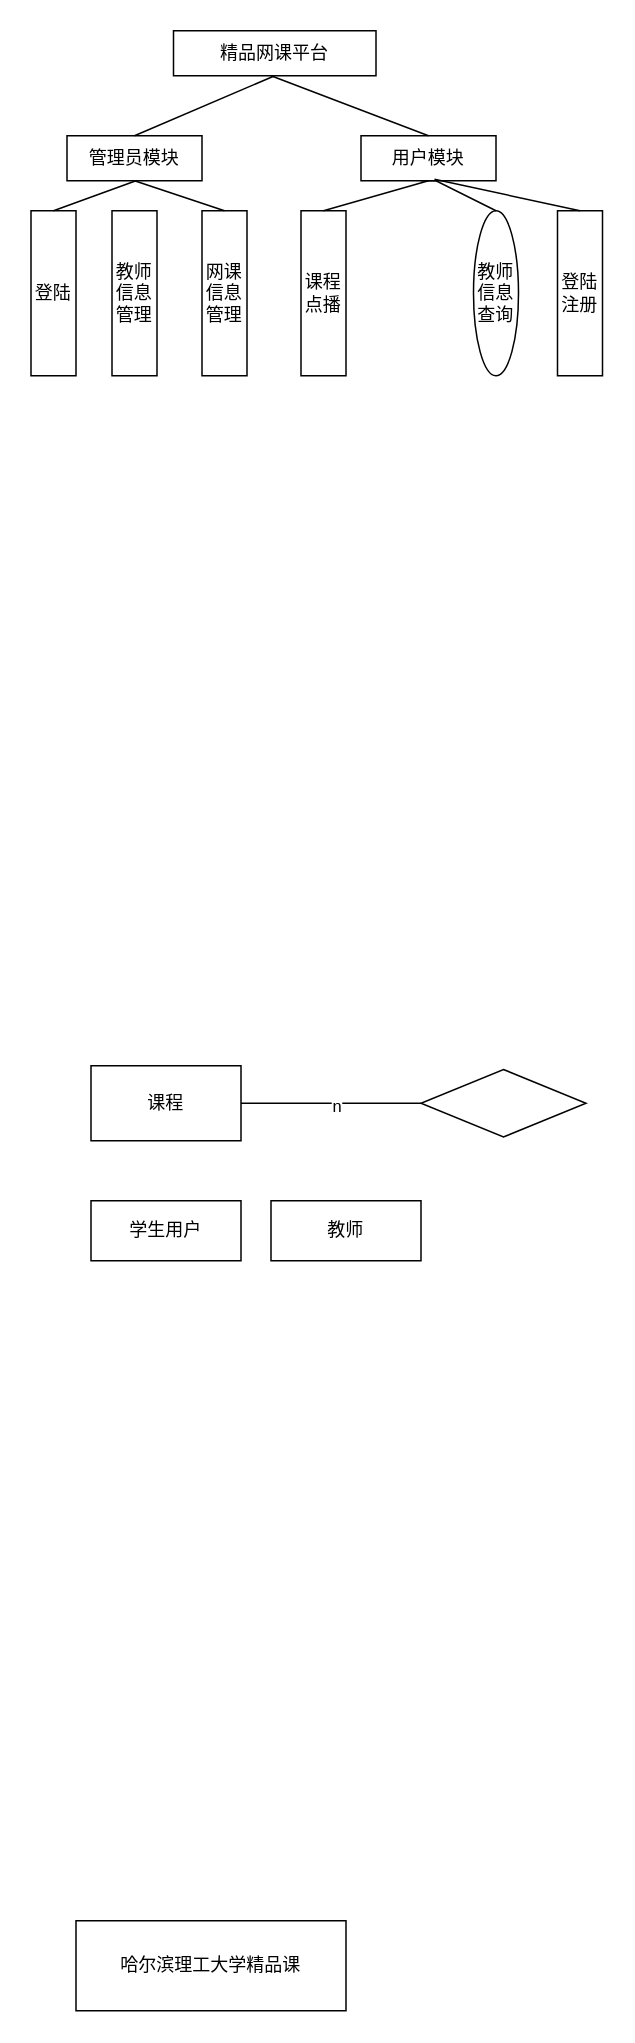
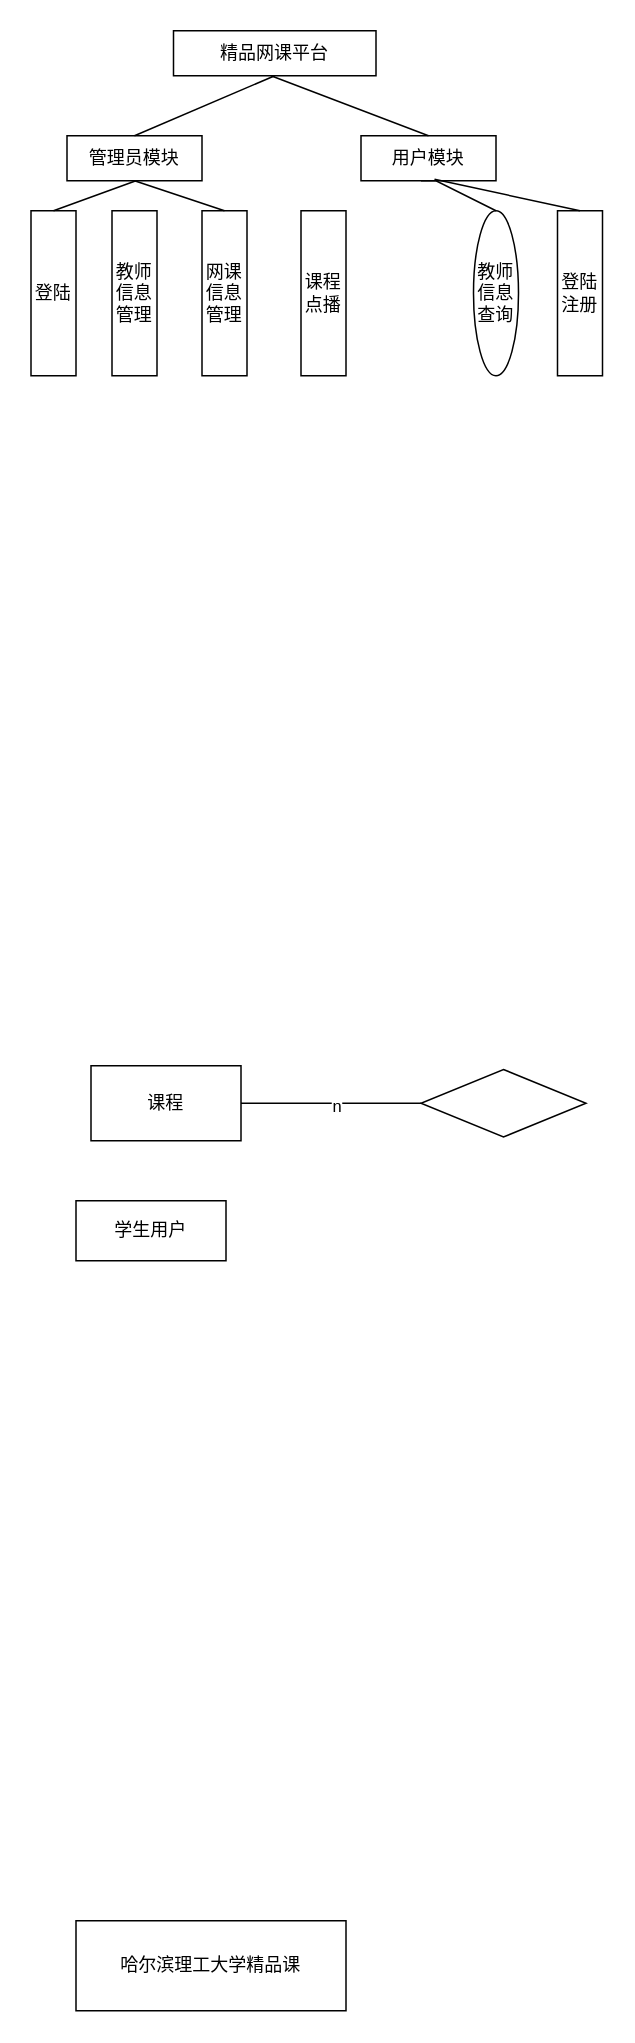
edge "用户模块" -- "课程点播": removed
node "学生用户": moved (166, 1231) -> (151, 1231)
node "教师": removed
